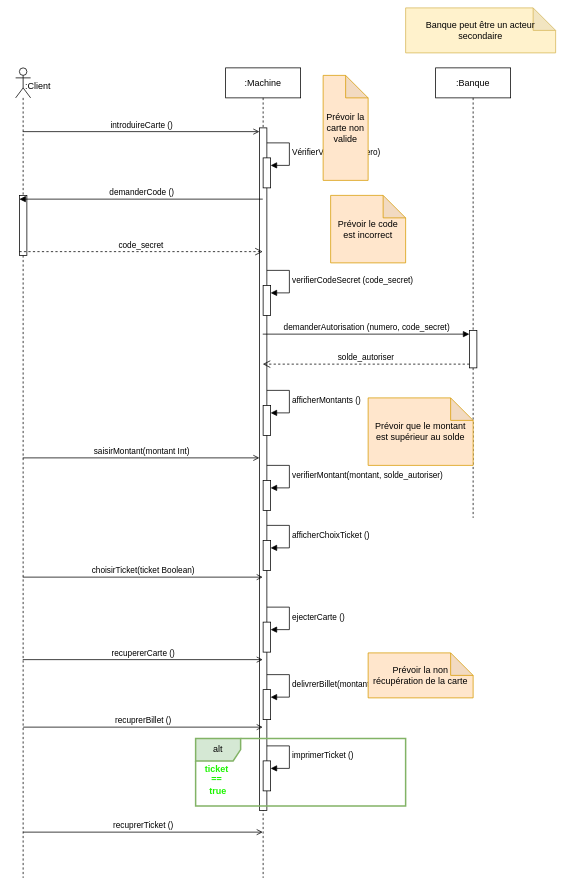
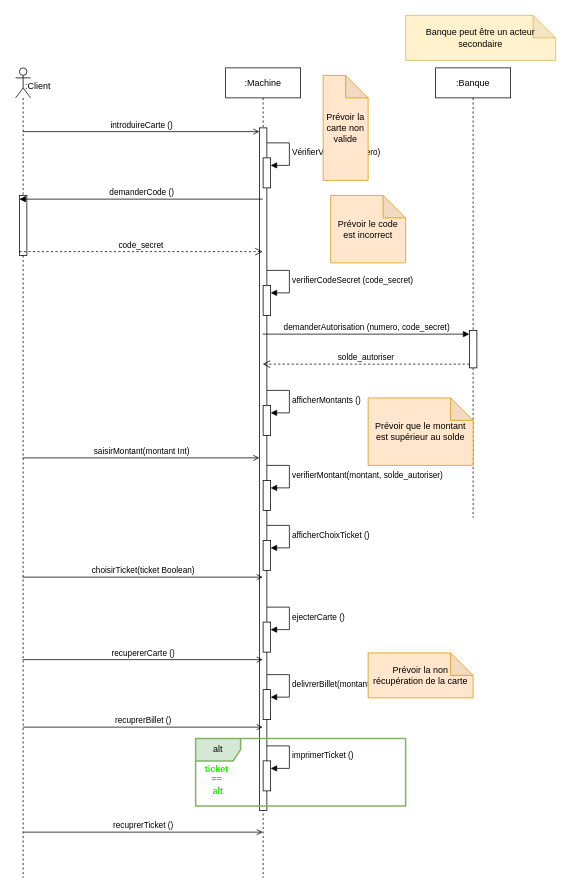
node "Banque peut être un acteur secondaire": moved (480, 30) -> (480, 38)
node "ticket == true": label "ticket == true" -> "ticket == alt"
